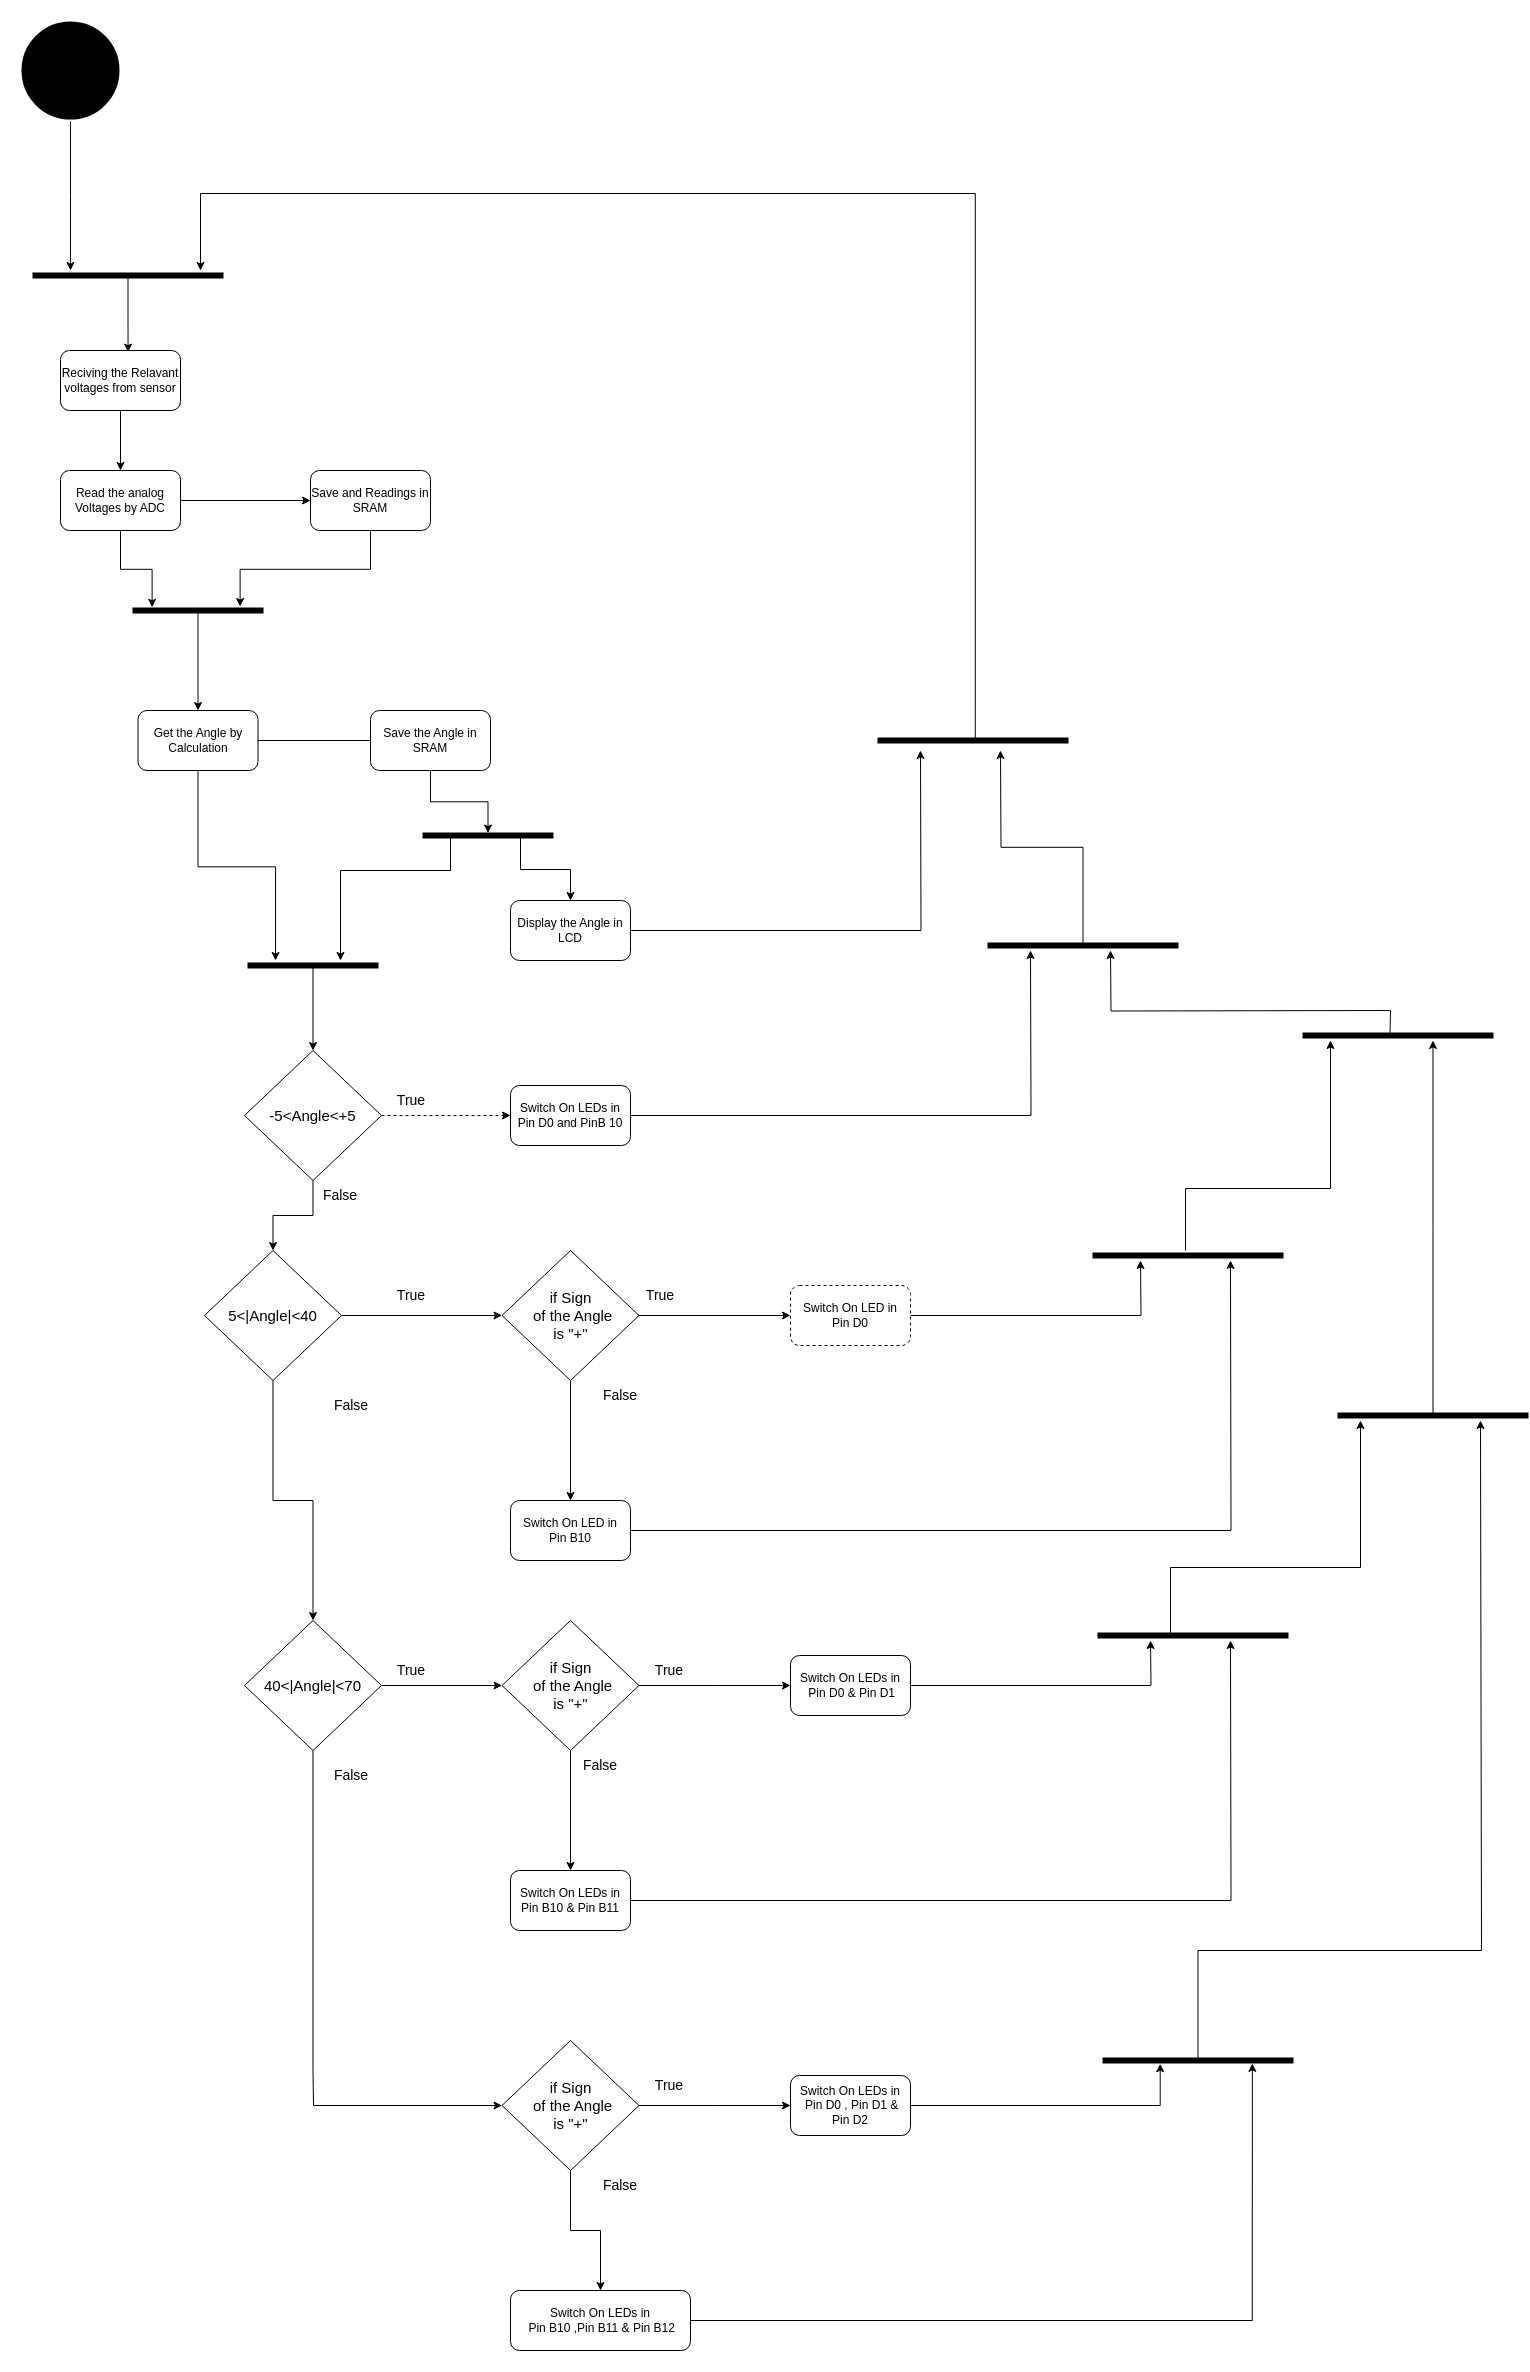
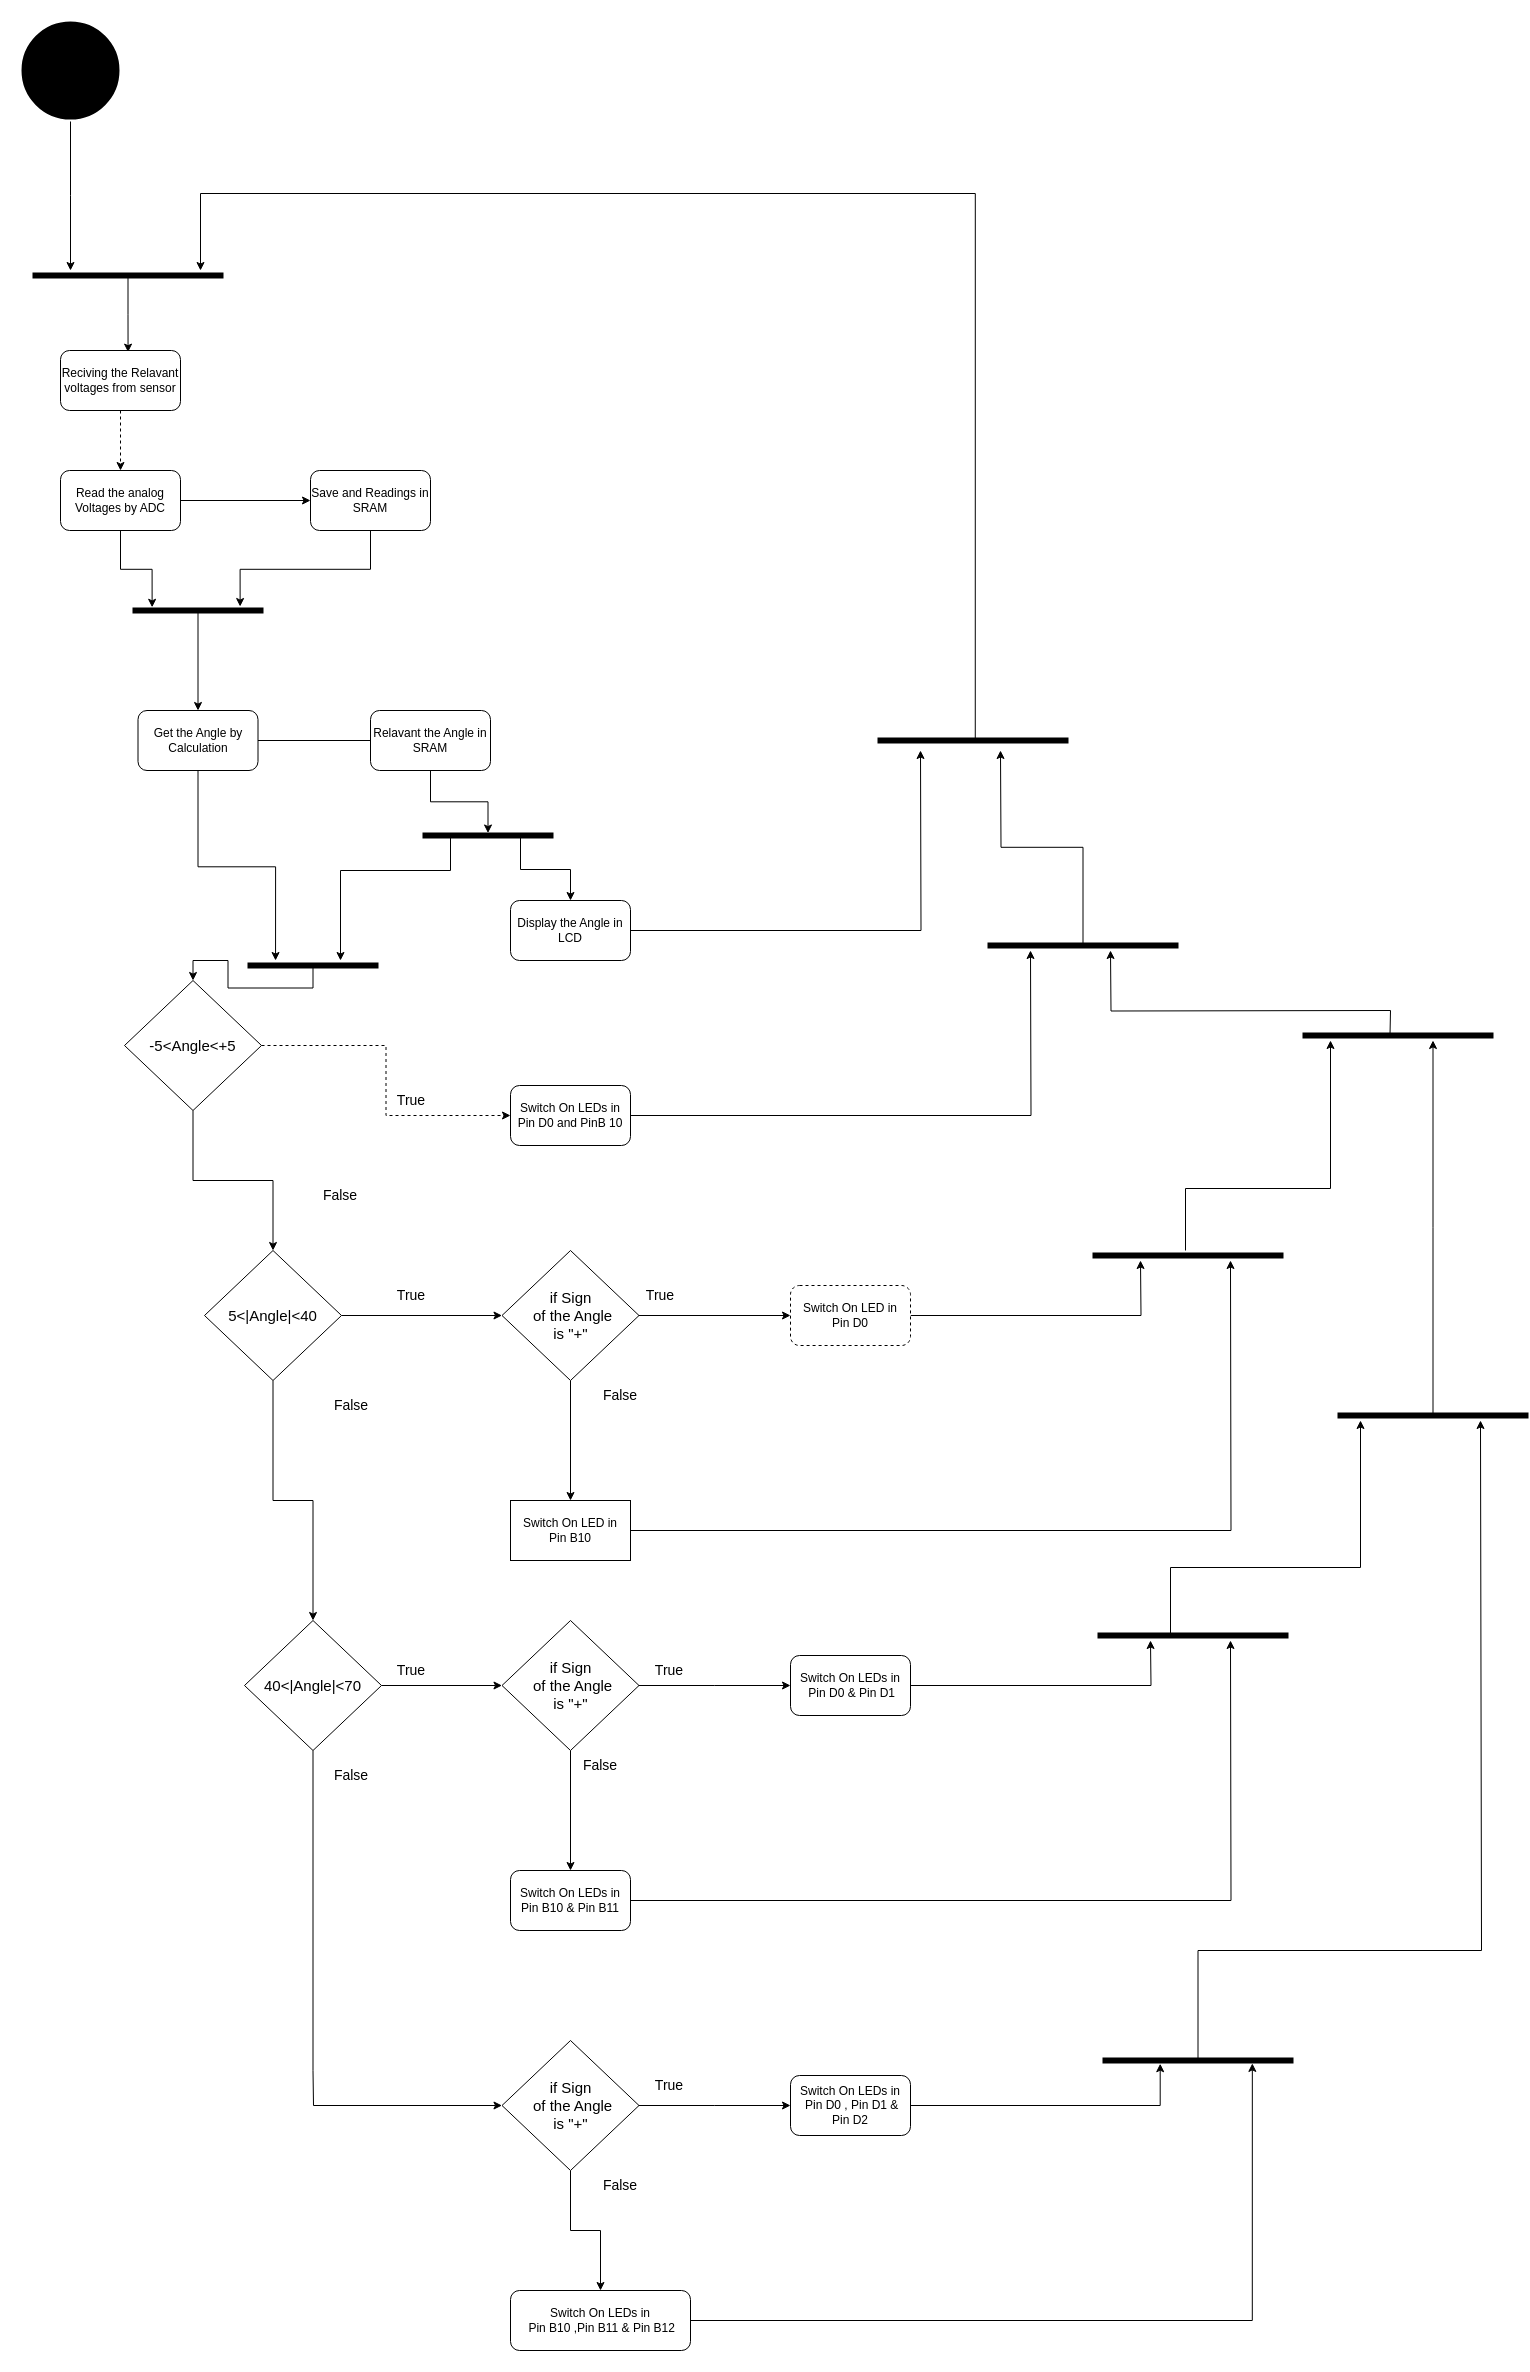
edge "Reciving the Relavant voltages from sensor" -> "Read the analog Voltages by ADC": style solid -> dashed
node "Save the Angle in SRAM": label "Save the Angle in SRAM" -> "Relavant the Angle in SRAM"
node "-5<Angle<+5": moved (313, 1116) -> (193, 1046)
node "Switch On LED in Pin B10": shape rounded rectangle -> rectangle
